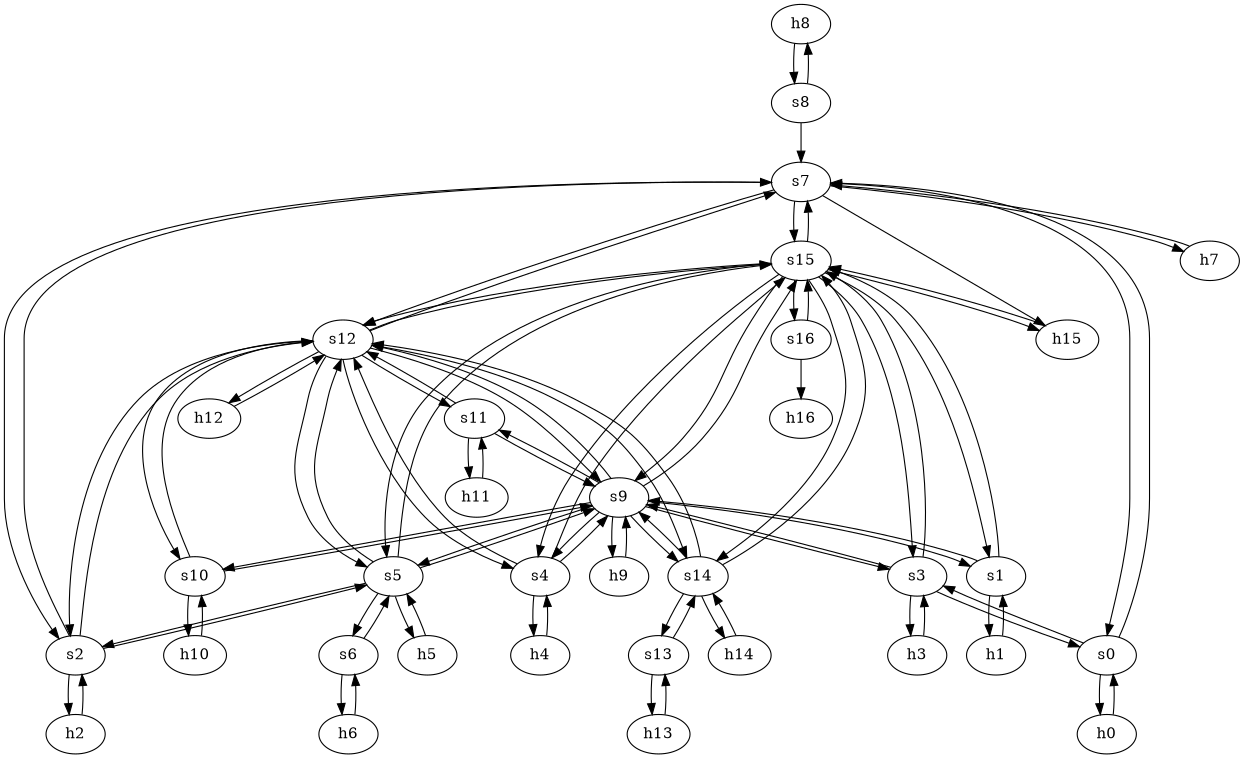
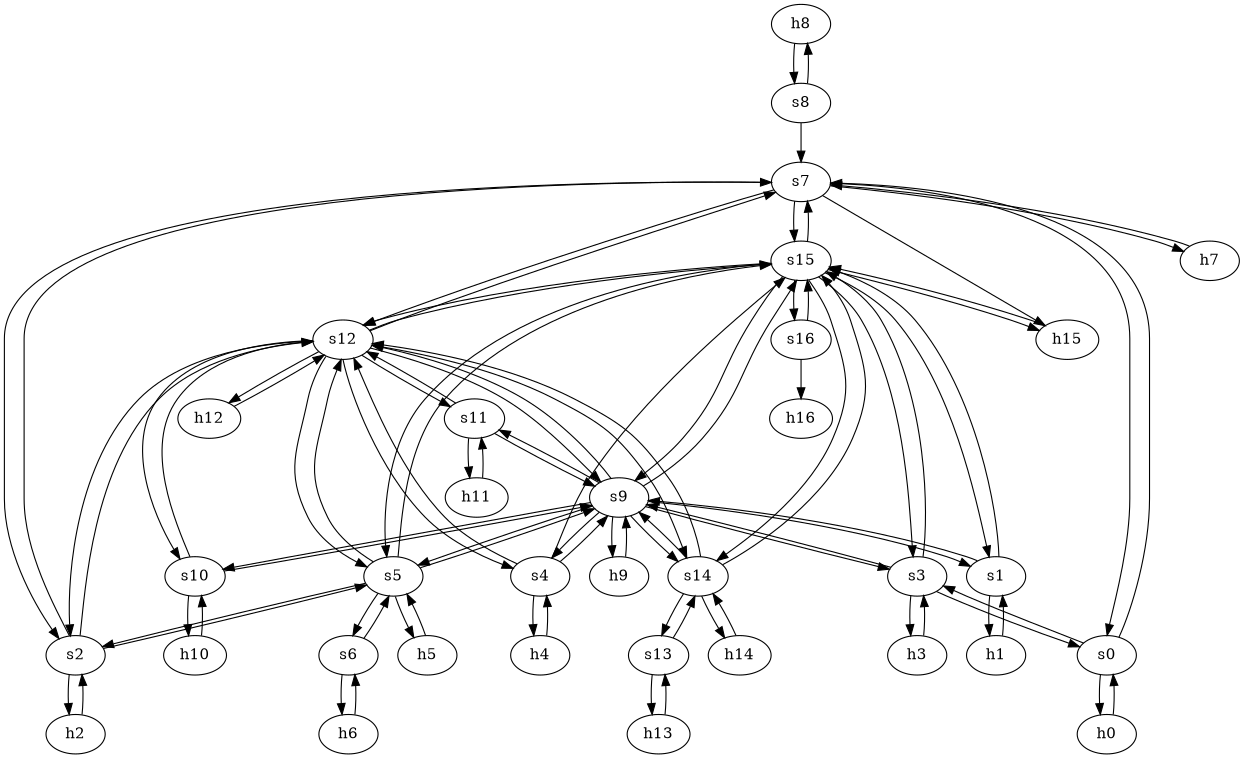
edge "s15" -> "s4": removed
